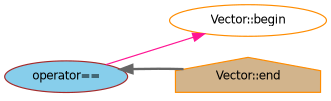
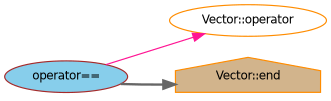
node "Vector::begin": label "Vector::begin" -> "Vector::operator"
edge "Vector::end" -> "operator==": reversed
